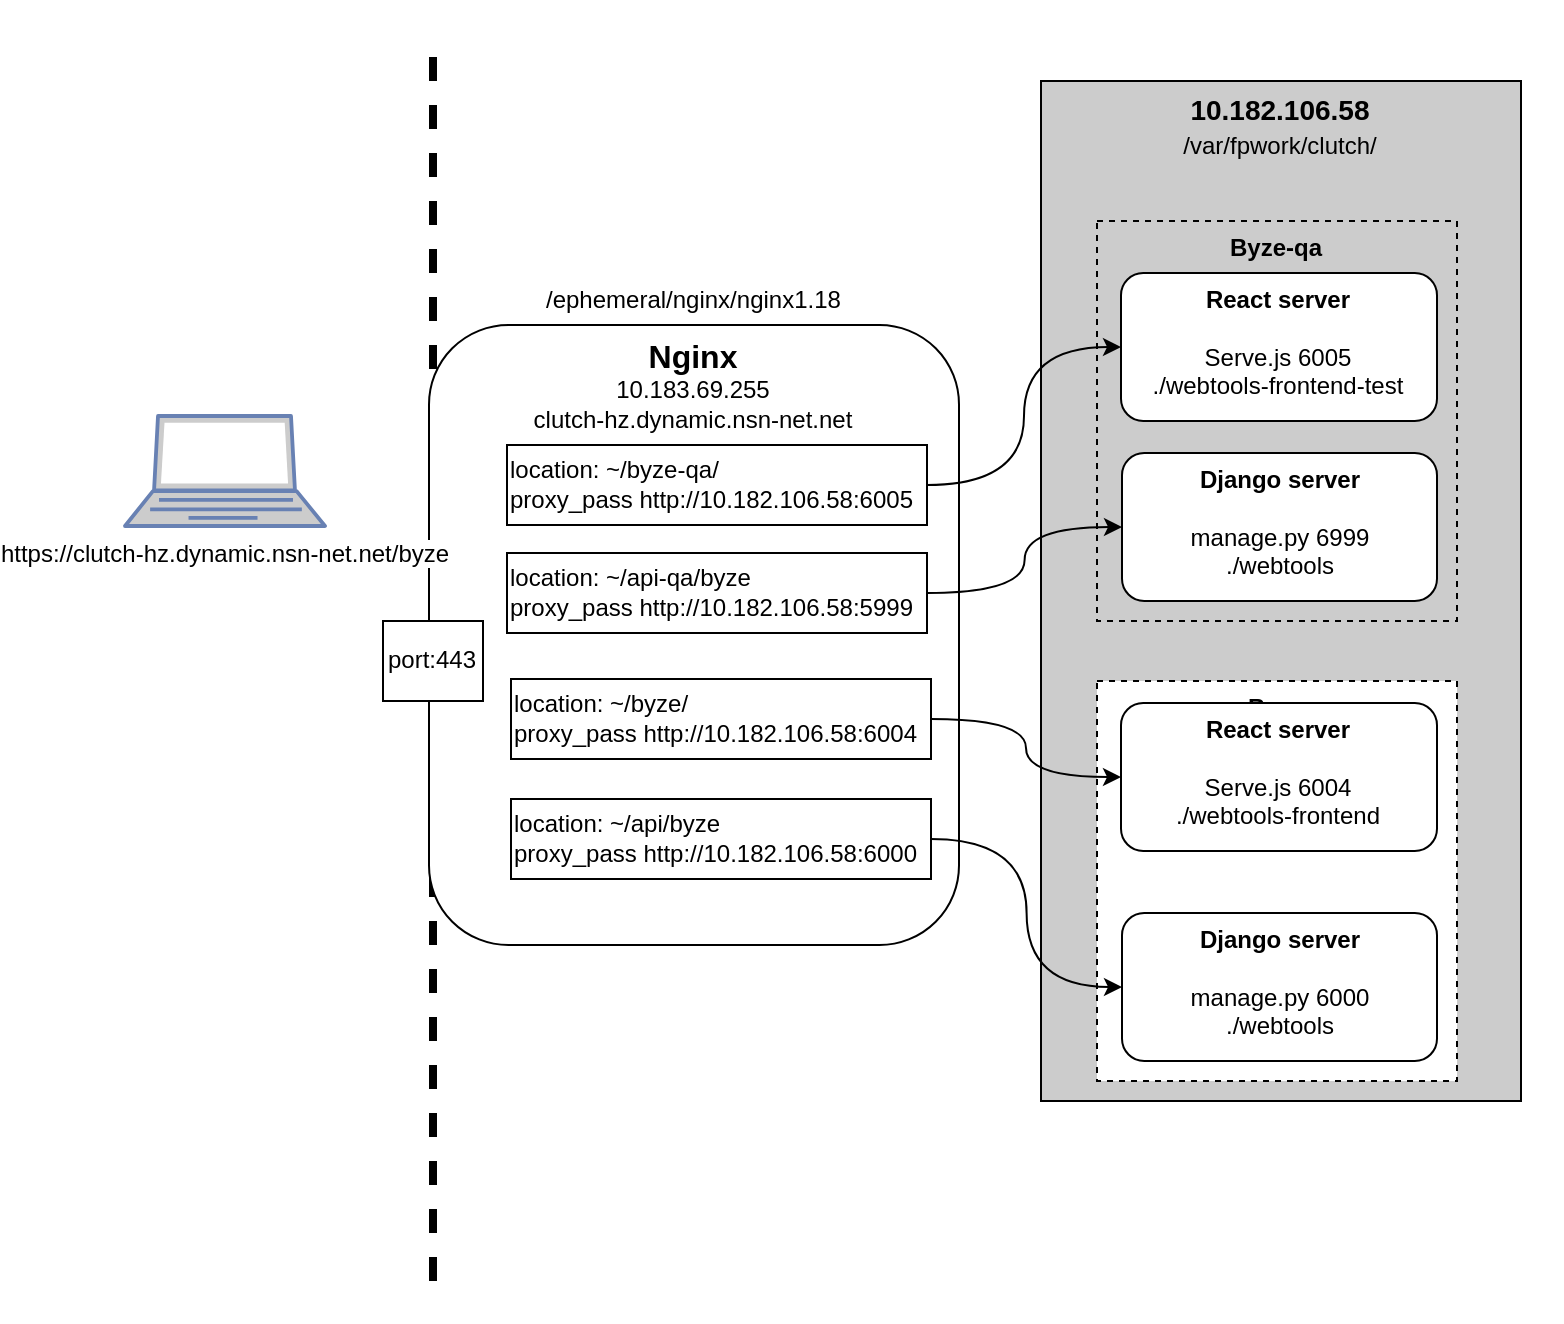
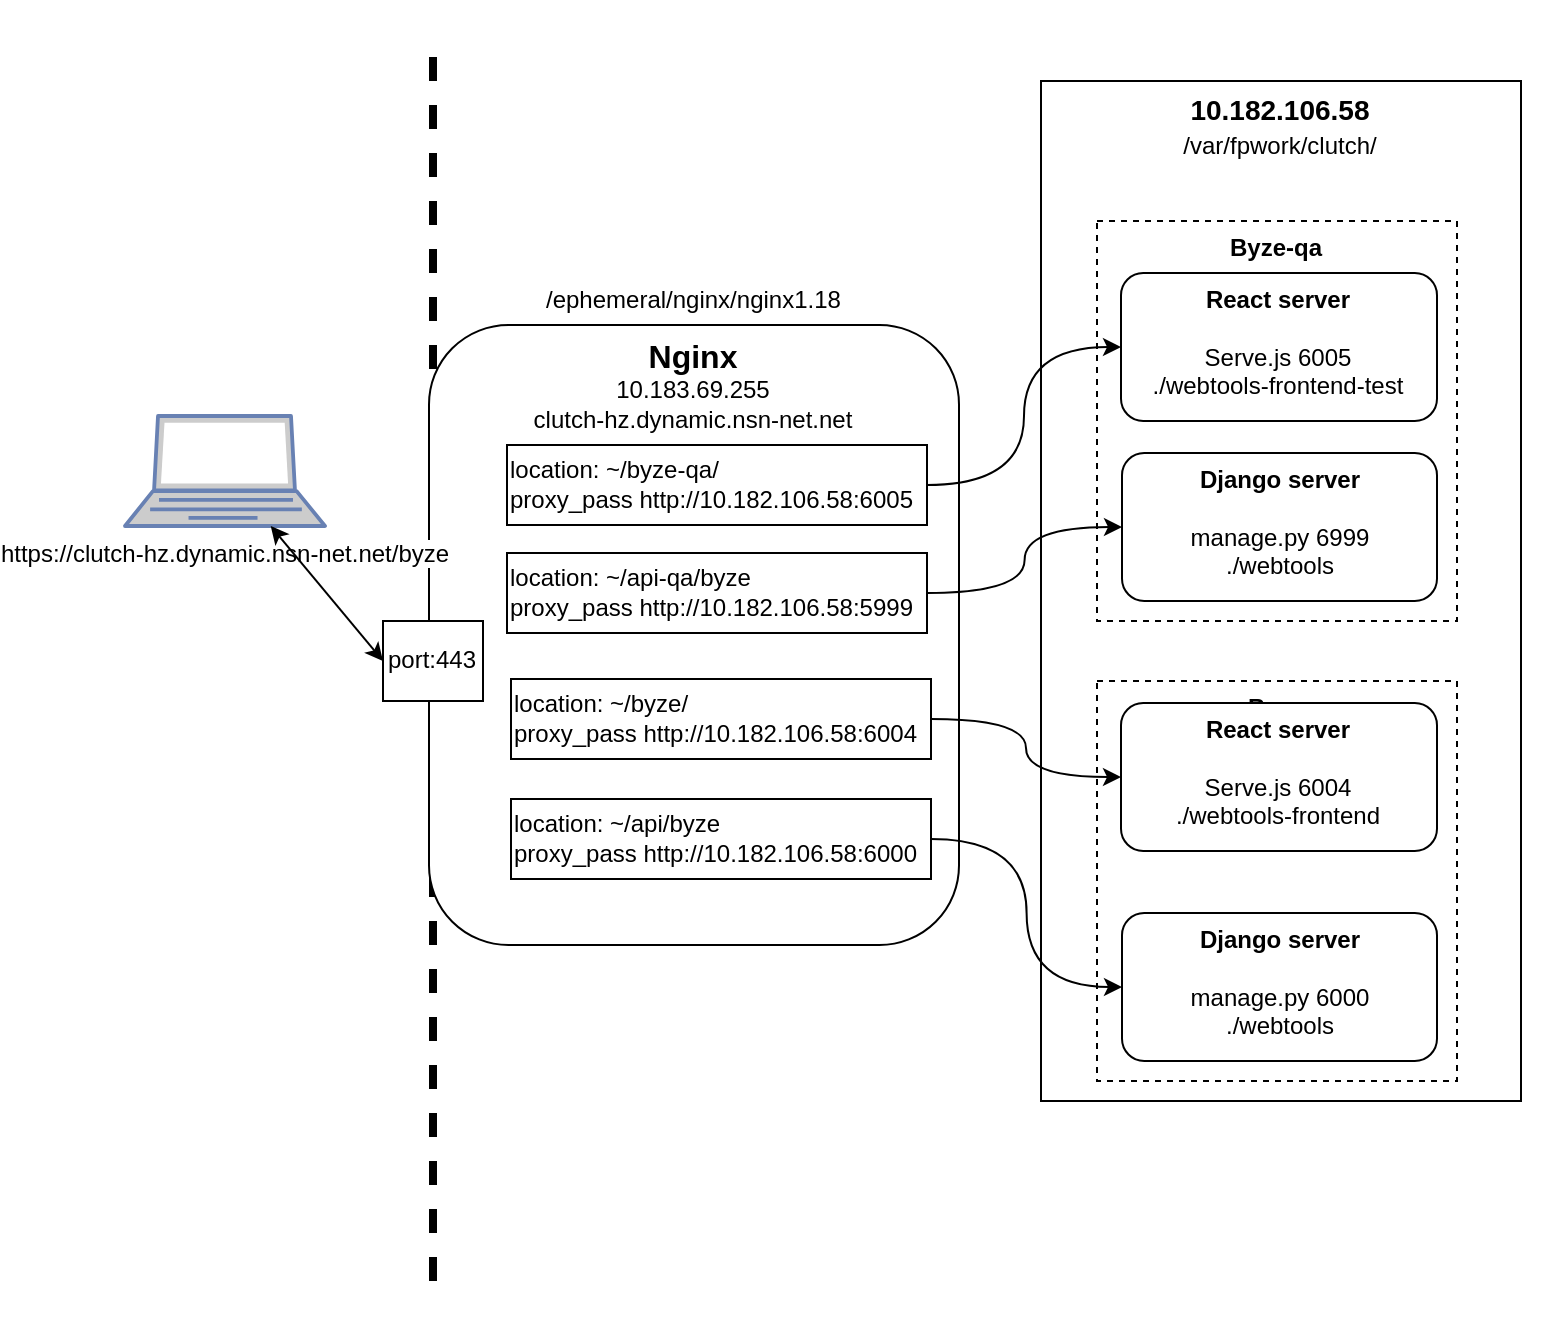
node "10.182.106.58 /var/fpwork/clutch/": fillcolor #cccccc -> #ffffff
node "Byze-qa": fillcolor #cccccc -> #ffffff
edge "https://clutch-hz.dynamic.nsn-net.net/byze" -- "port:443": added
